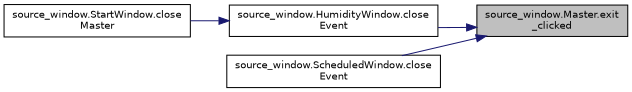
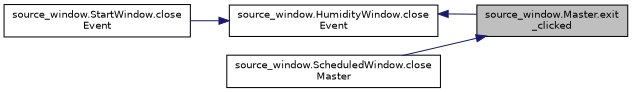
node "source_window.StartWindow.close Master": label "source_window.StartWindow.close Master" -> "source_window.StartWindow.close Event"
edge "source_window.HumidityWindow.close Event" -> "source_window.Master.exit _clicked": reversed
node "source_window.ScheduledWindow.close Event": label "source_window.ScheduledWindow.close Event" -> "source_window.ScheduledWindow.close Master"
